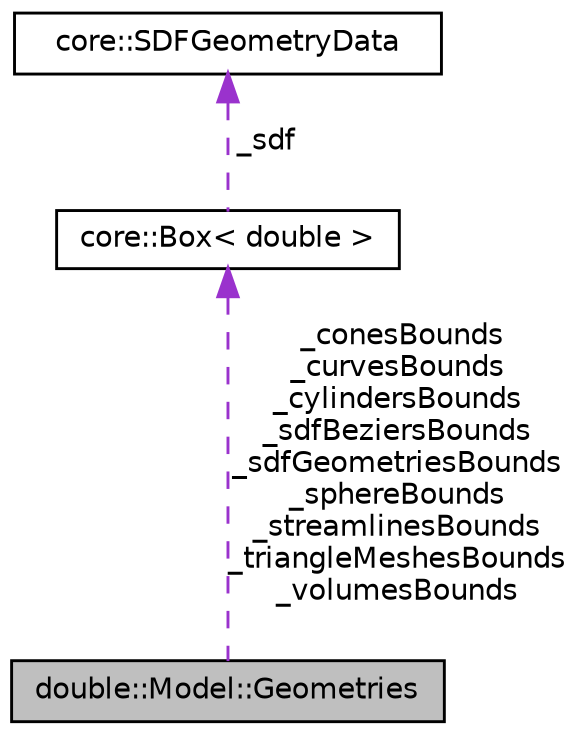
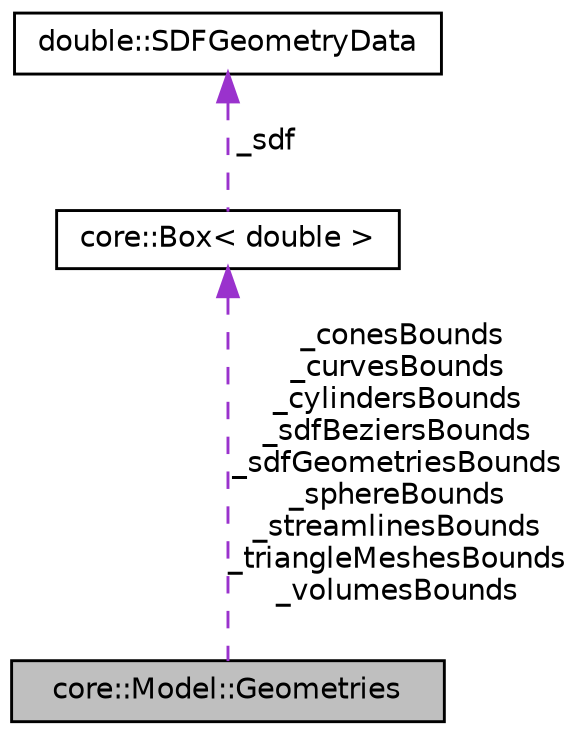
node "core::SDFGeometryData": label "core::SDFGeometryData" -> "double::SDFGeometryData"
node "double::Model::Geometries": label "double::Model::Geometries" -> "core::Model::Geometries"
